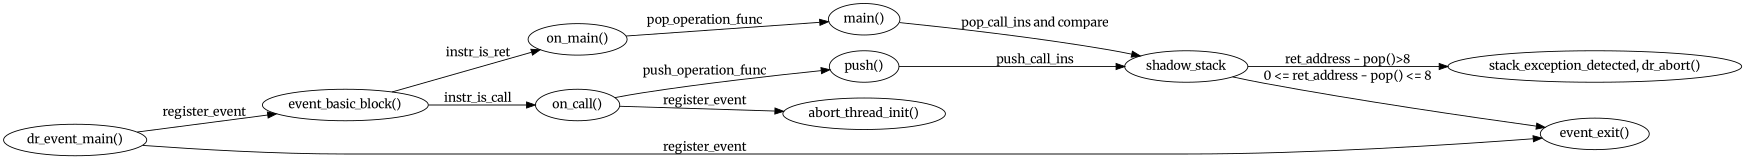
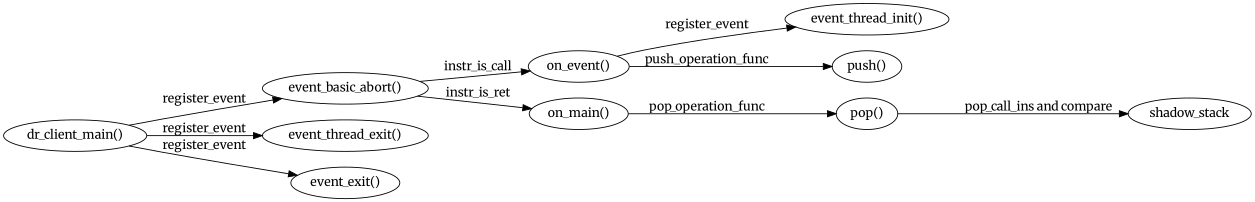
node "main()": label "main()" -> "pop()"
edge "push()" -> "shadow_stack": removed, label "push_call_ins"
node "stack_exception_detected, dr_abort()": removed
edge "shadow_stack" -> "event_exit()": removed, label "0 <= ret_address - pop() <= 8"
node "event_basic_block()": label "event_basic_block()" -> "event_basic_abort()"
node "on_call()": label "on_call()" -> "on_event()"
node "abort_thread_init()": label "abort_thread_init()" -> "event_thread_init()"
node "event_thread_exit()": added
node "dr_event_main()": label "dr_event_main()" -> "dr_client_main()"
